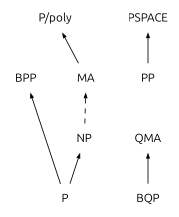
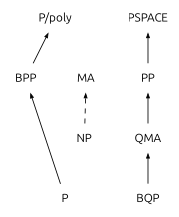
edge "MA" -> "P/poly": now "BPP" -> "P/poly"
edge "QMA" -> "PP": added
edge "P" -> "NP": removed
